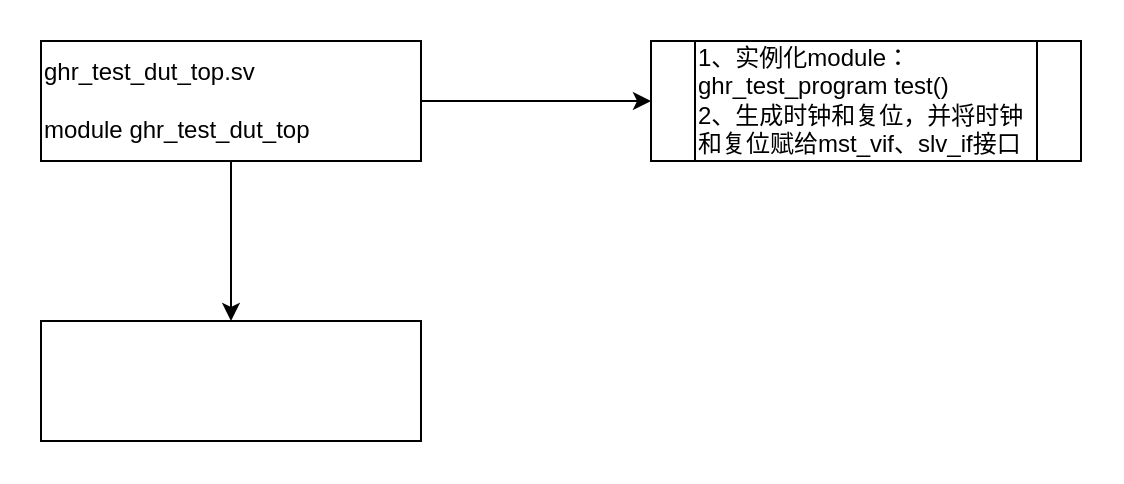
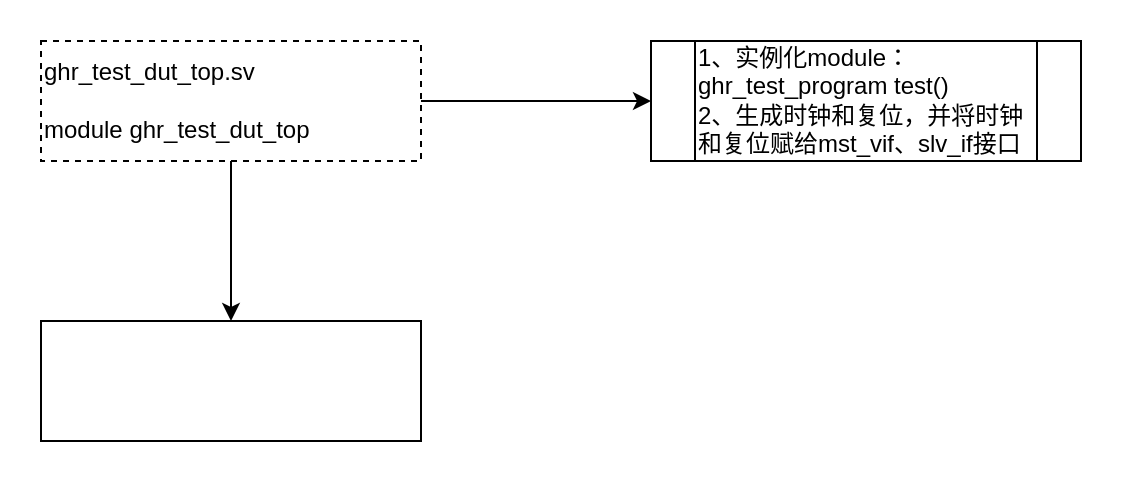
node "ghr_test_dut_top.sv module ghr_test_dut_top": style solid -> dashed
